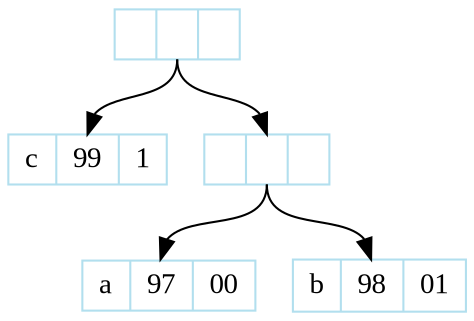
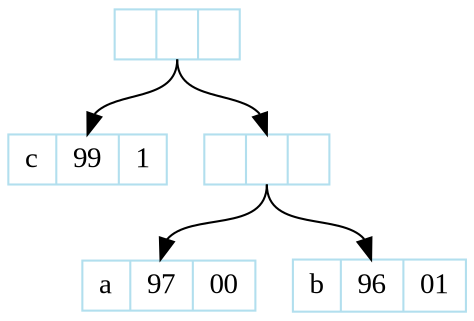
node "b": text "98" -> "96"
